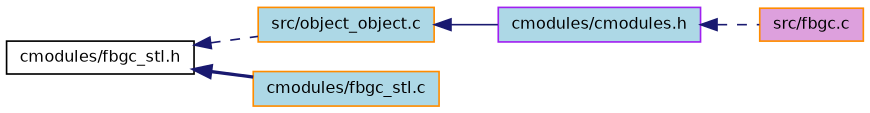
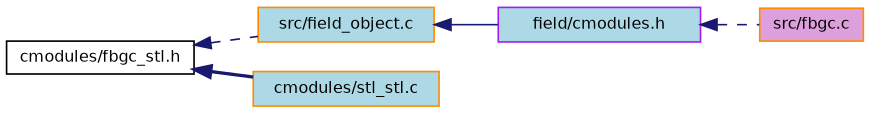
node "src/object_object.c": label "src/object_object.c" -> "src/field_object.c"
node "cmodules/cmodules.h": label "cmodules/cmodules.h" -> "field/cmodules.h"
node "cmodules/fbgc_stl.c": label "cmodules/fbgc_stl.c" -> "cmodules/stl_stl.c"
